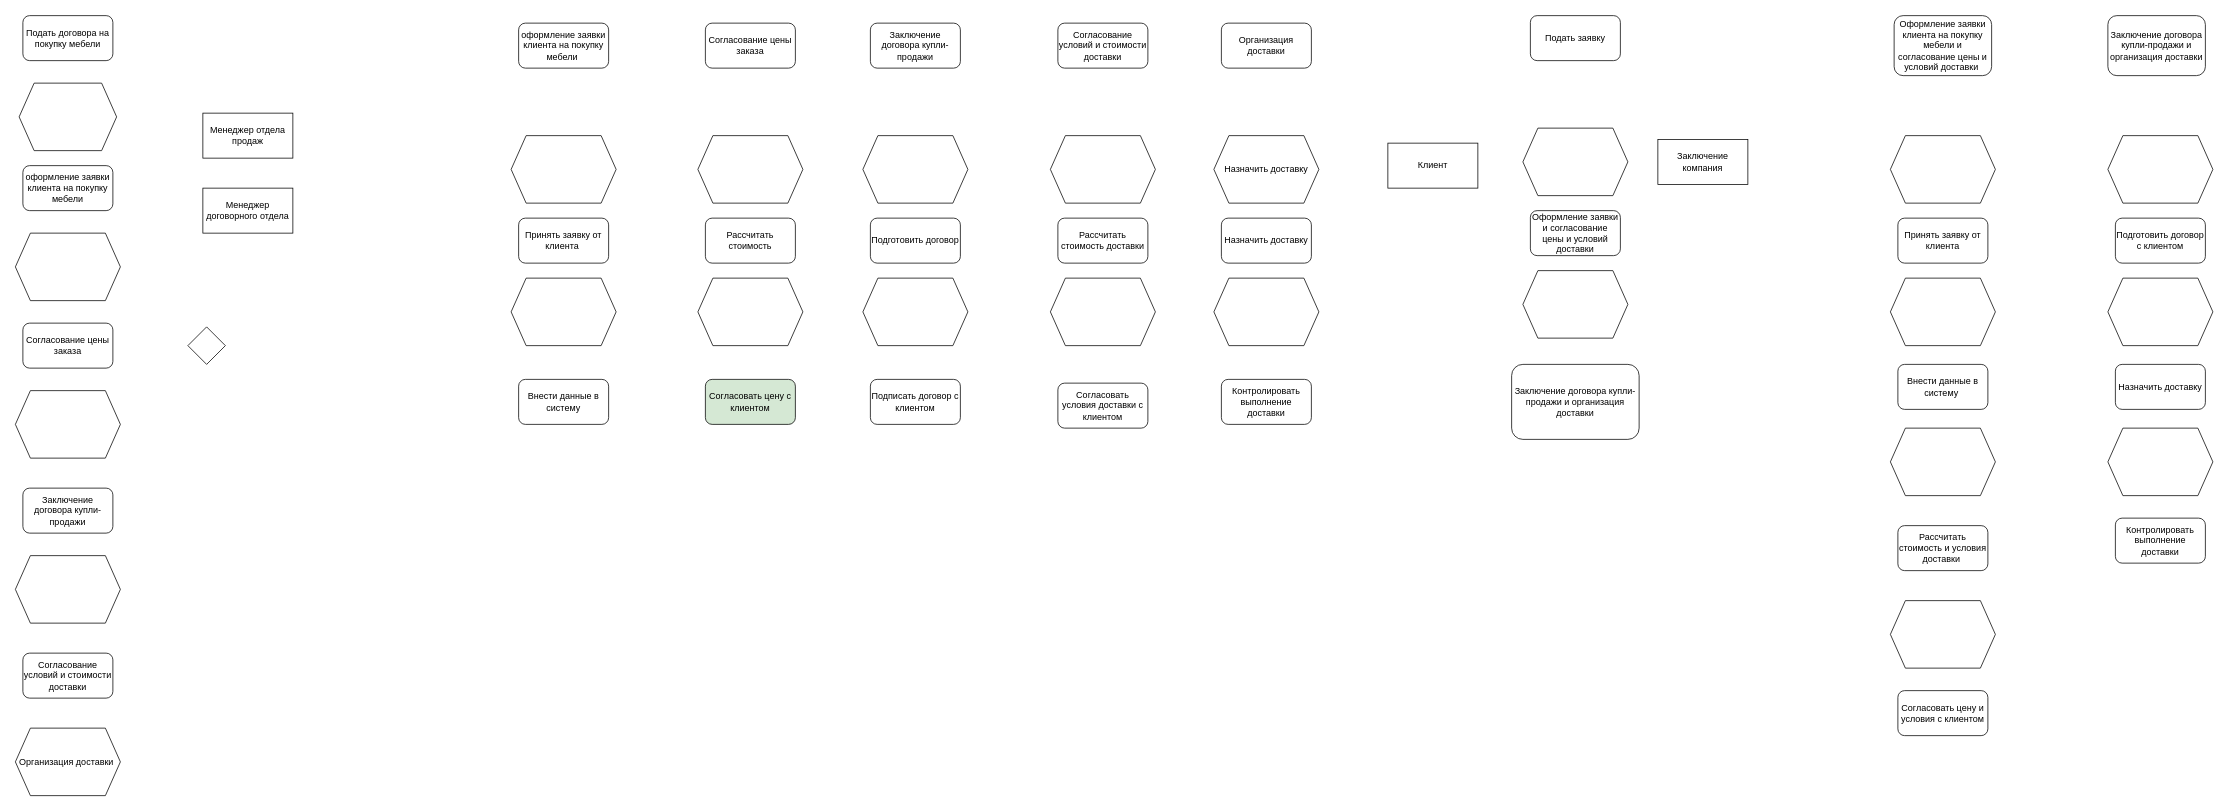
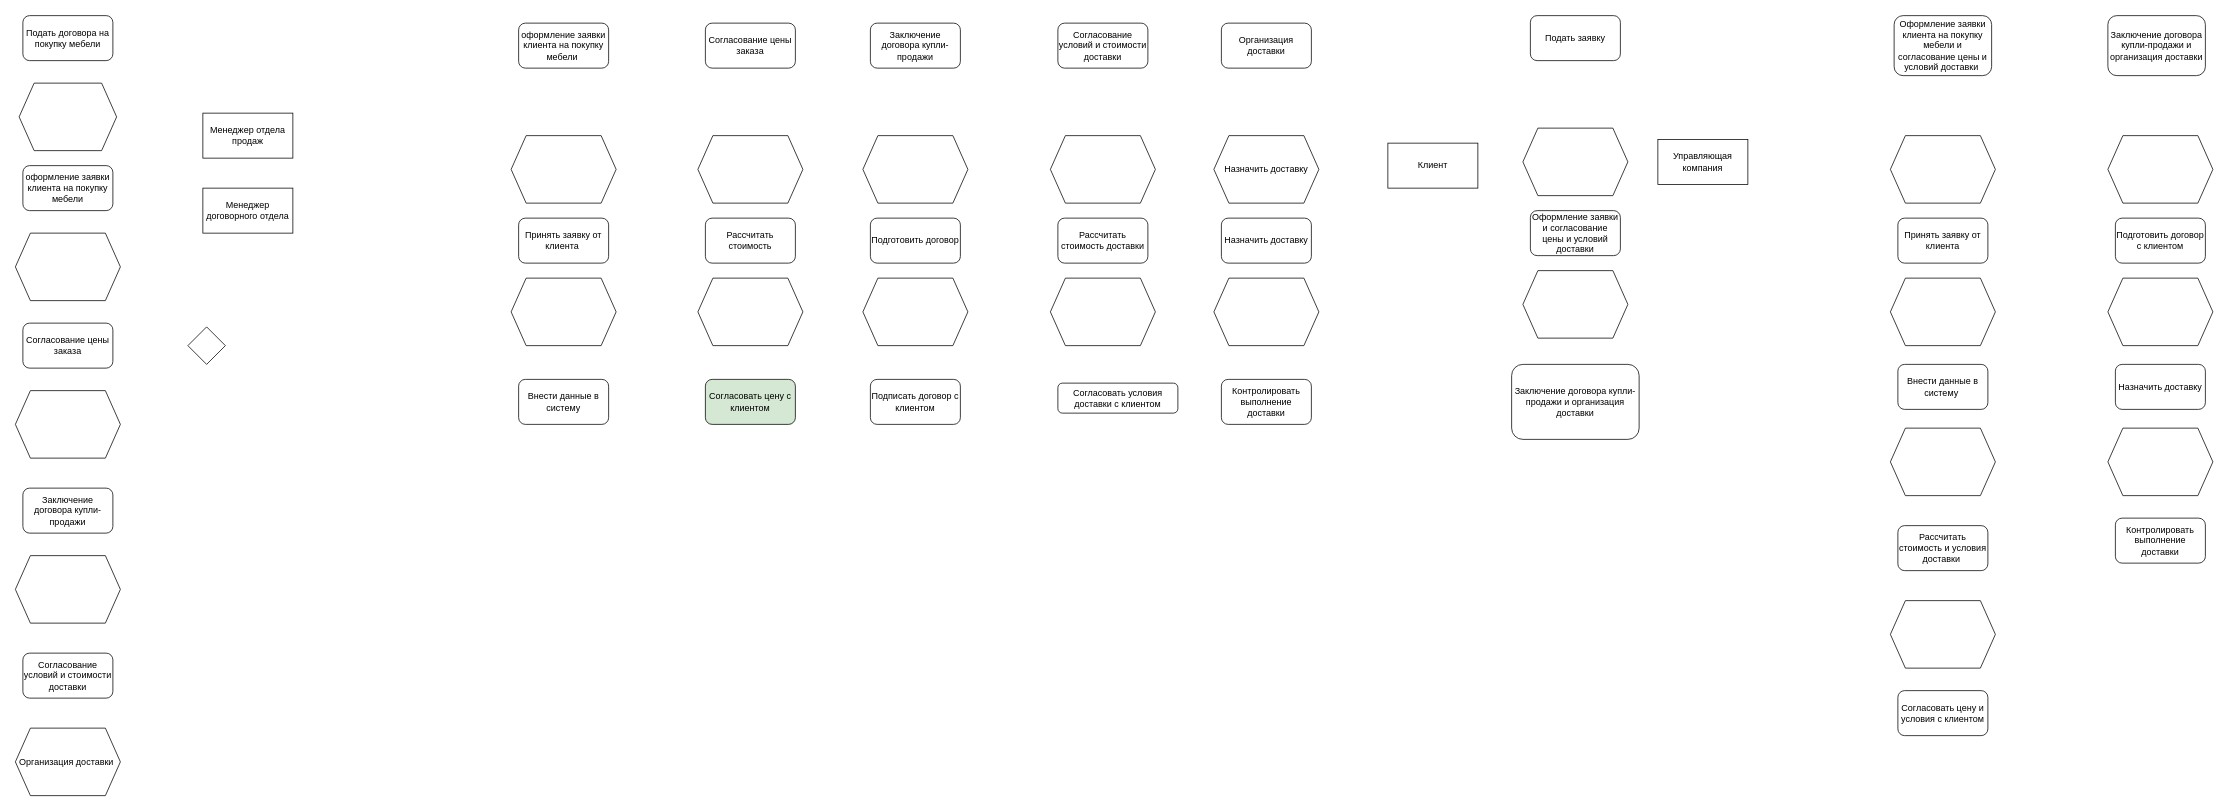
node "Заключение компания": label "Заключение компания" -> "Управляющая компания"
node "Согласовать условия доставки с клиентом": size 90x45 -> 120x30
